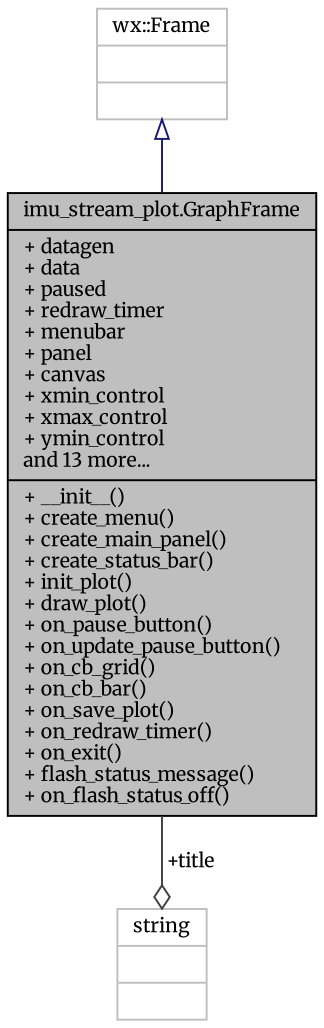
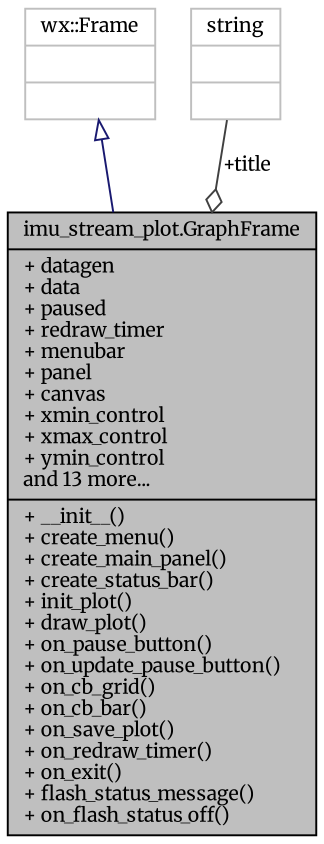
edge "imu_stream_plot.GraphFrame" -> "string": reversed
